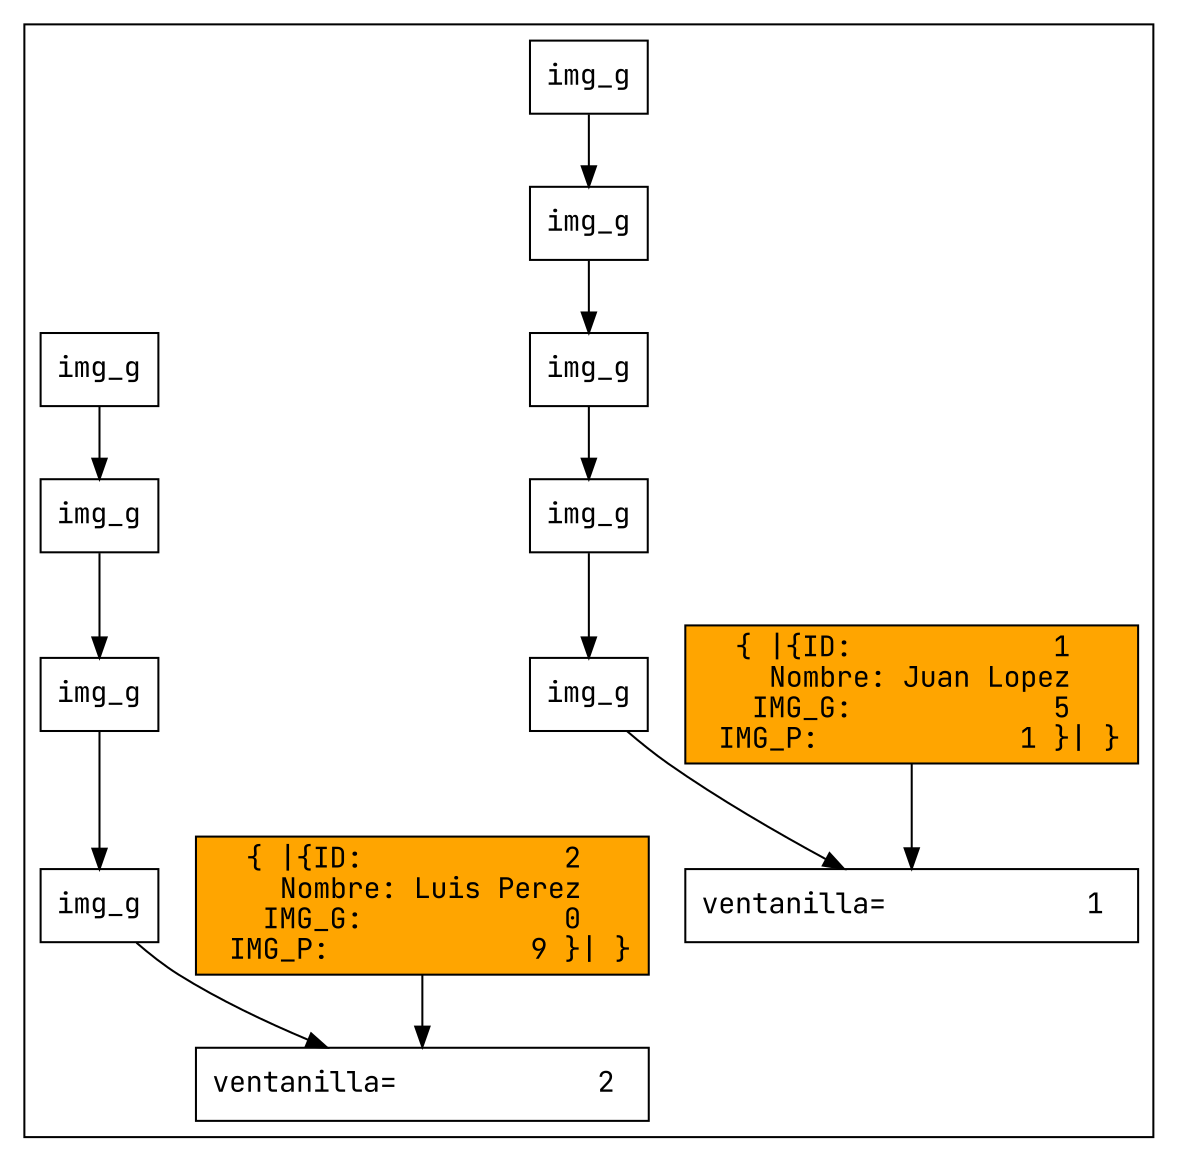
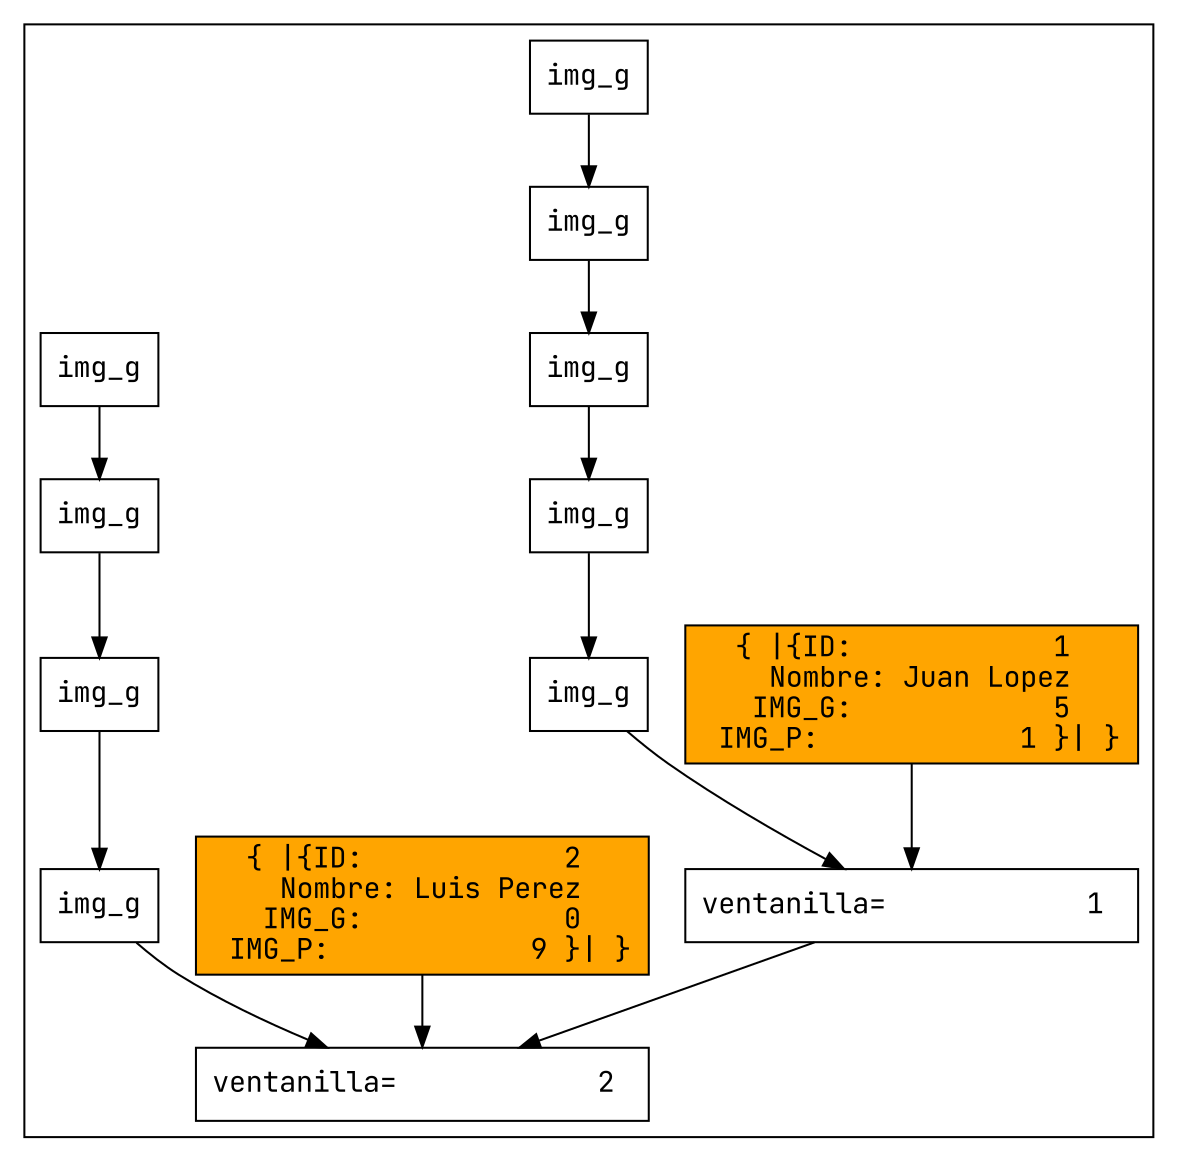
edge "ventanilla=            1" -> "ventanilla=            2": added
